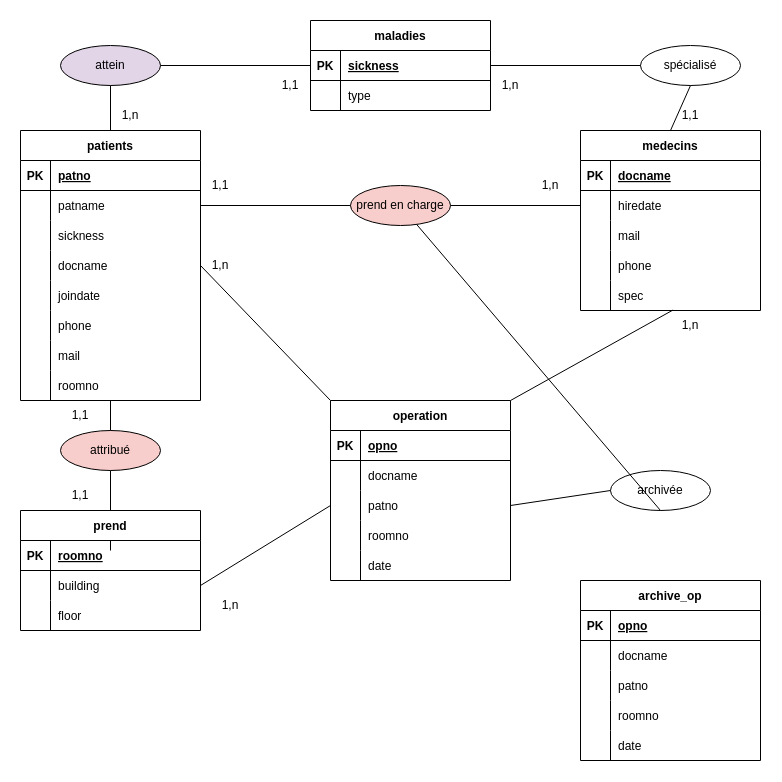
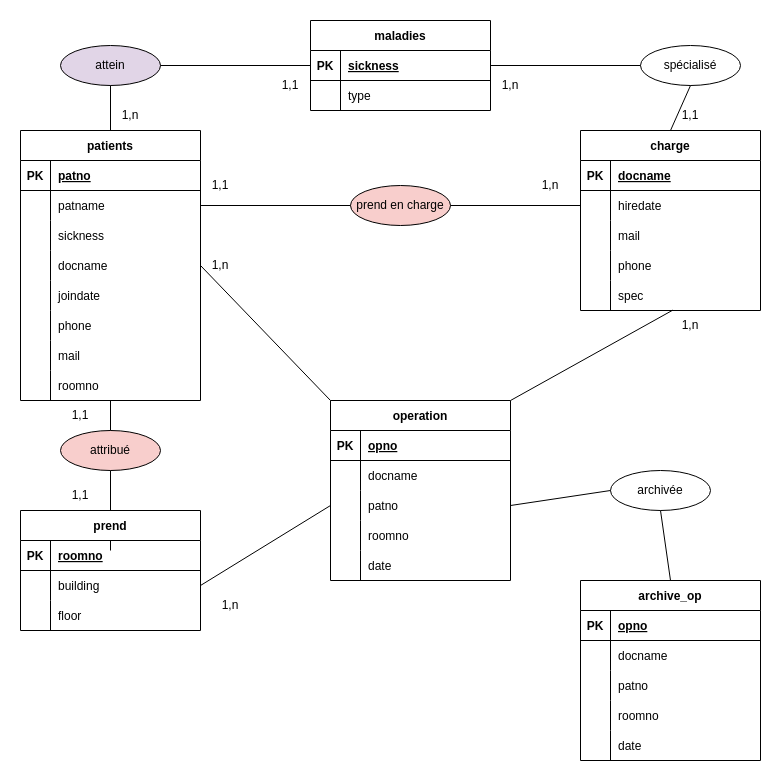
node "medecins": label "medecins" -> "charge"
edge "prend en charge" -- "archivée": now "archive_op" -- "archivée"
